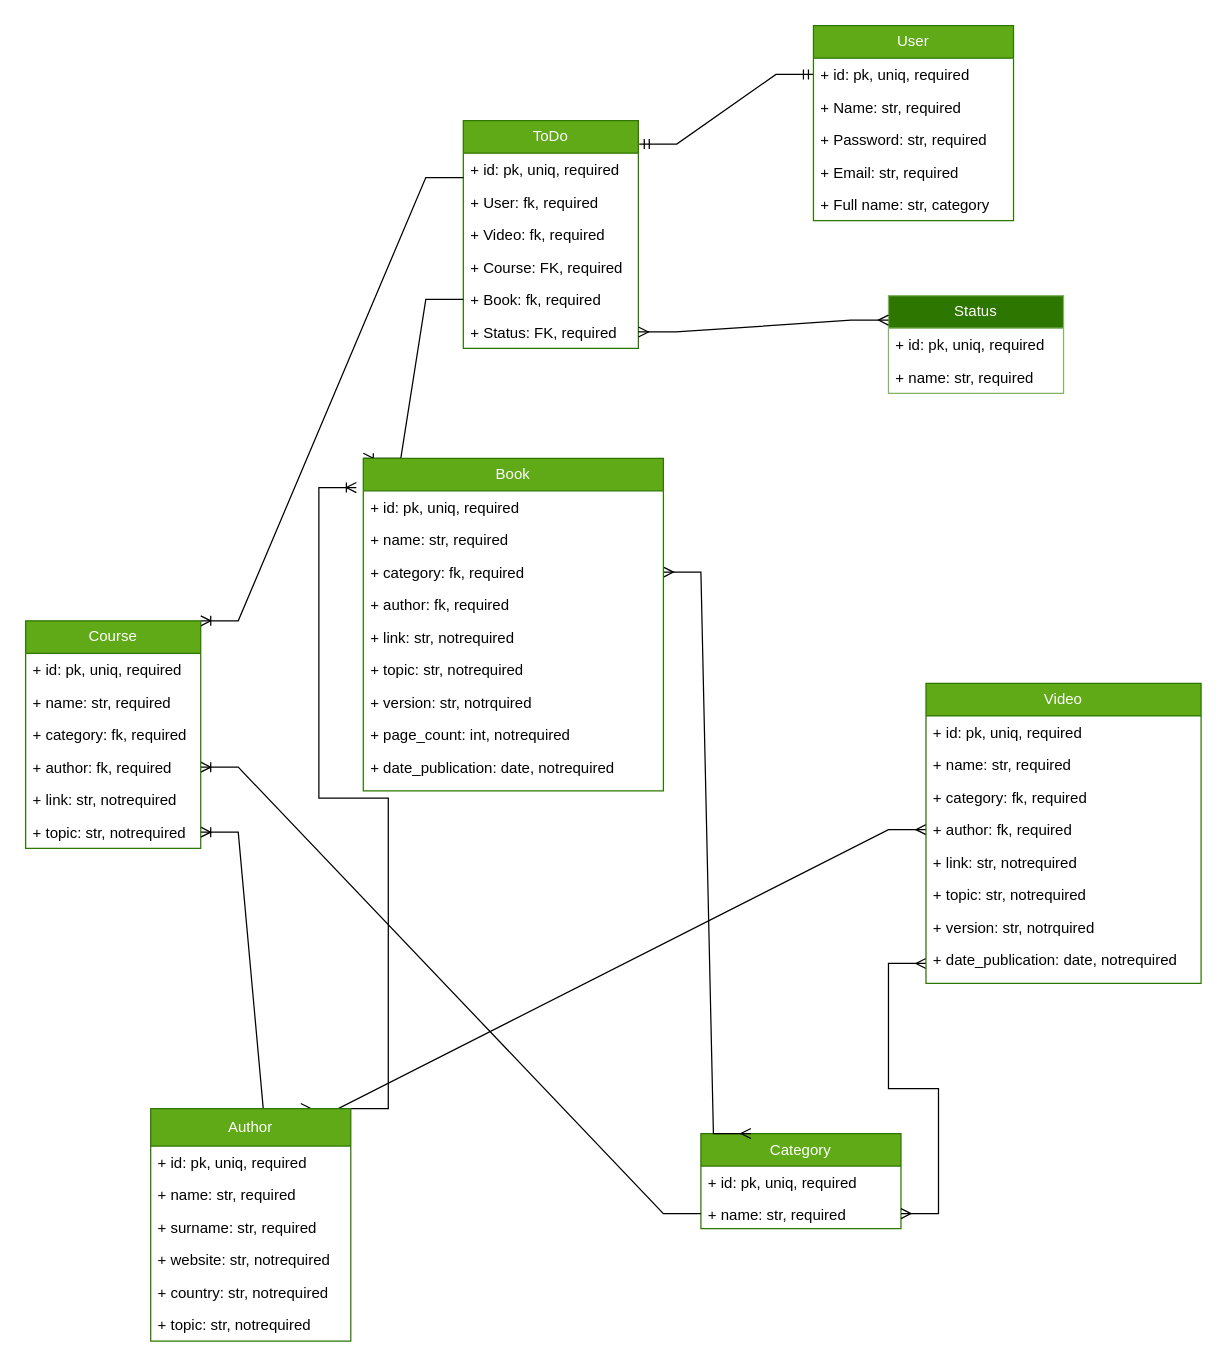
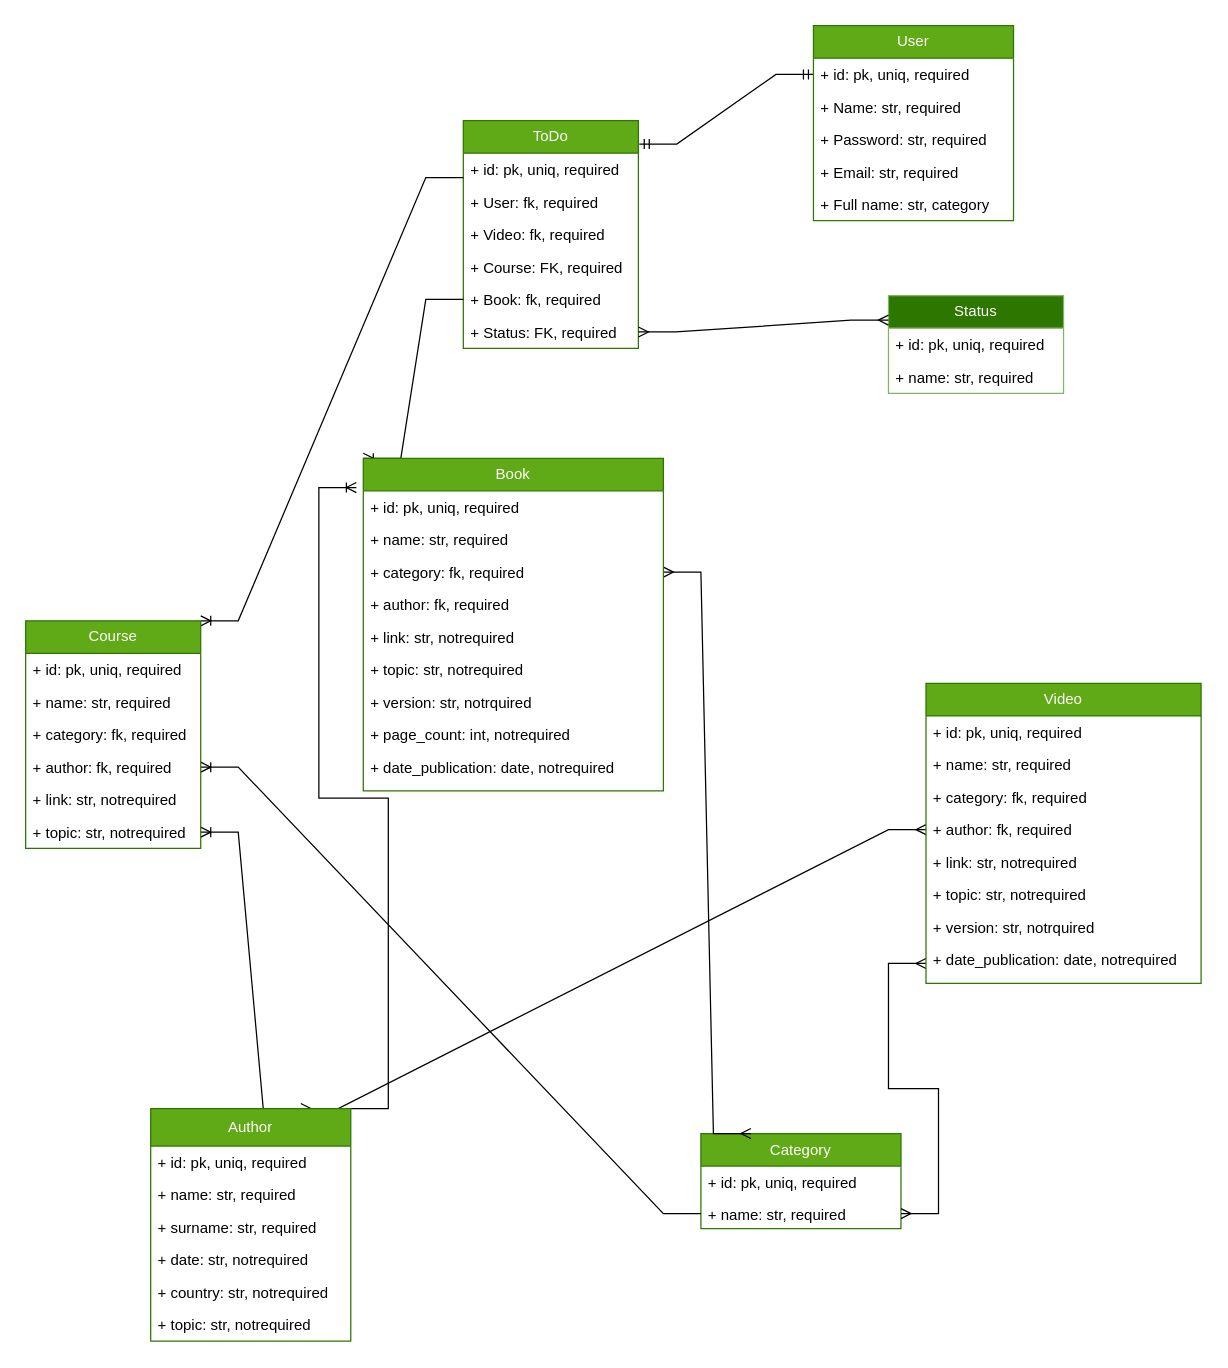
node "+ website: str, notrequired": label "+ website: str, notrequired" -> "+ date: str, notrequired"
